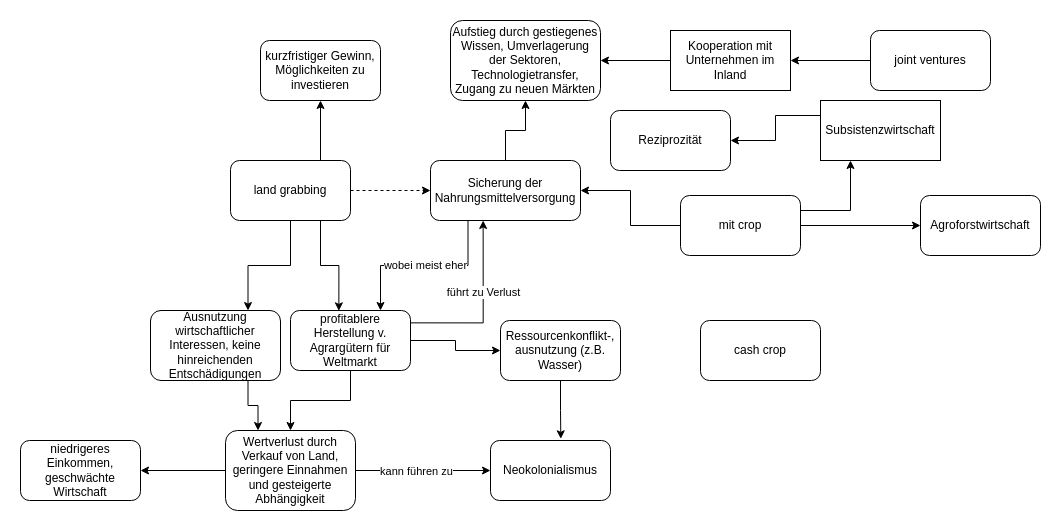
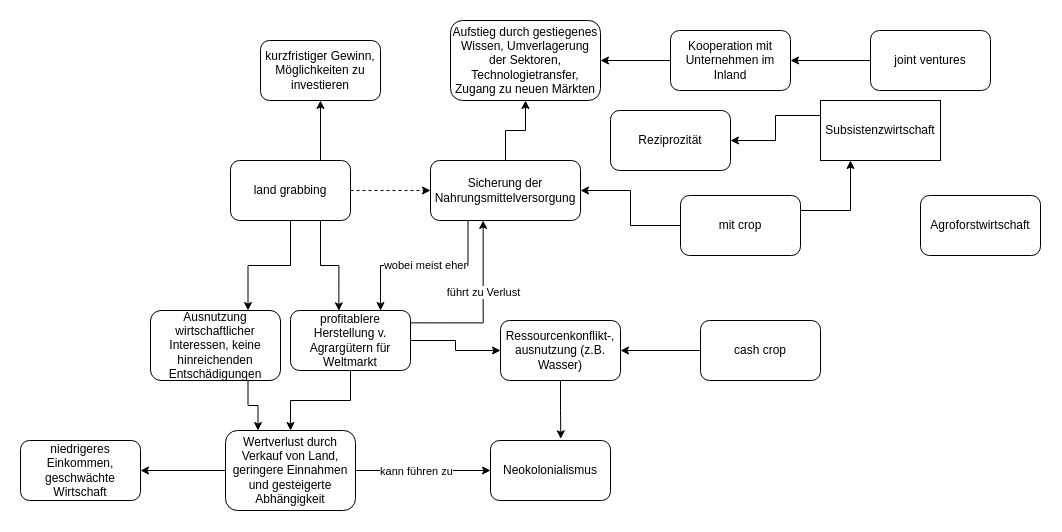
node "Kooperation mit Unternehmen im Inland": shape rectangle -> rounded rectangle
edge "mit crop" -> "Agroforstwirtschaft": removed
edge "cash crop" -> "Ressourcenkonflikt-, ausnutzung (z.B. Wasser)": added
